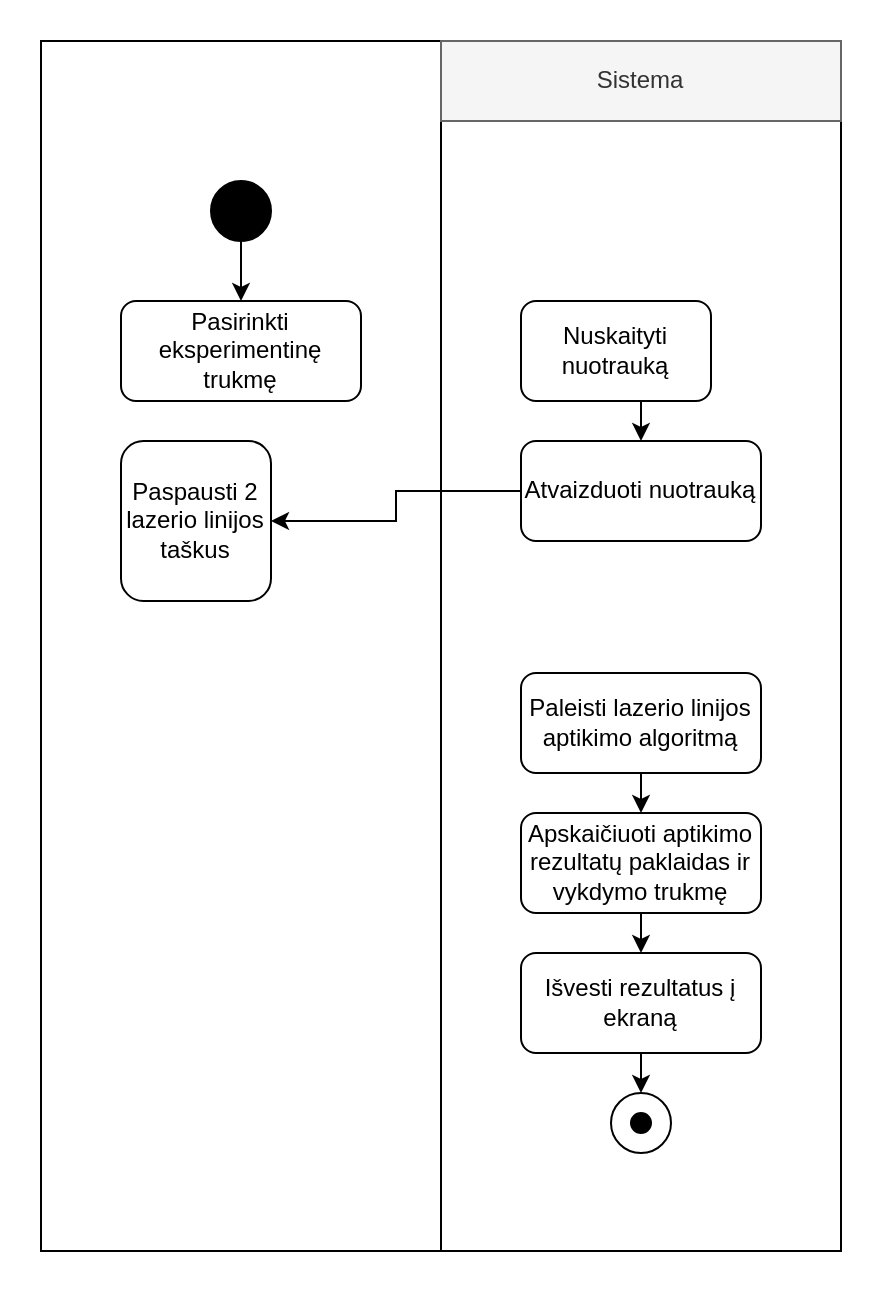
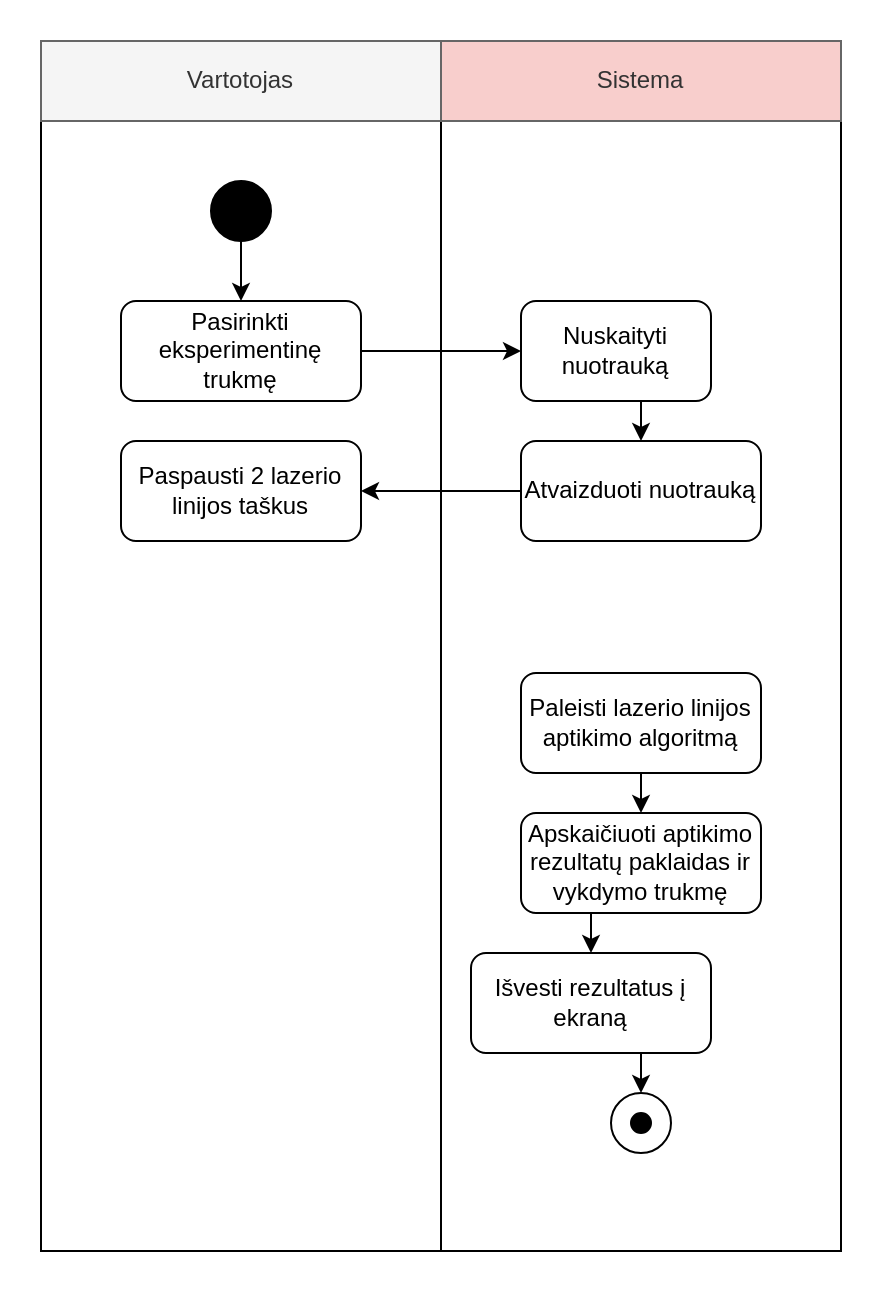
node "Vartotojas": added
node "Sistema": fillcolor #f5f5f5 -> #f8cecc
edge "Pasirinkti eksperimentinę trukmę" -> "Nuskaityti nuotrauką": added
node "Paspausti 2 lazerio linijos taškus": size 150x160 -> 240x100
node "Išvesti rezultatus į ekraną": moved (641, 1003) -> (591, 1003)
